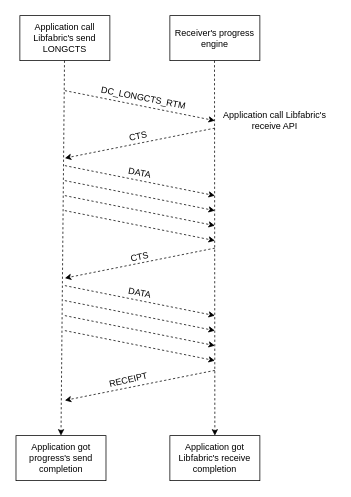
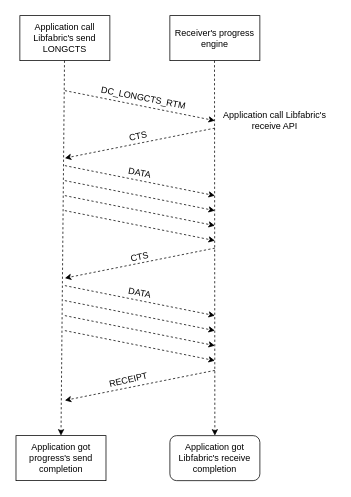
node "Application got Libfabric's receive completion": shape rectangle -> rounded rectangle
